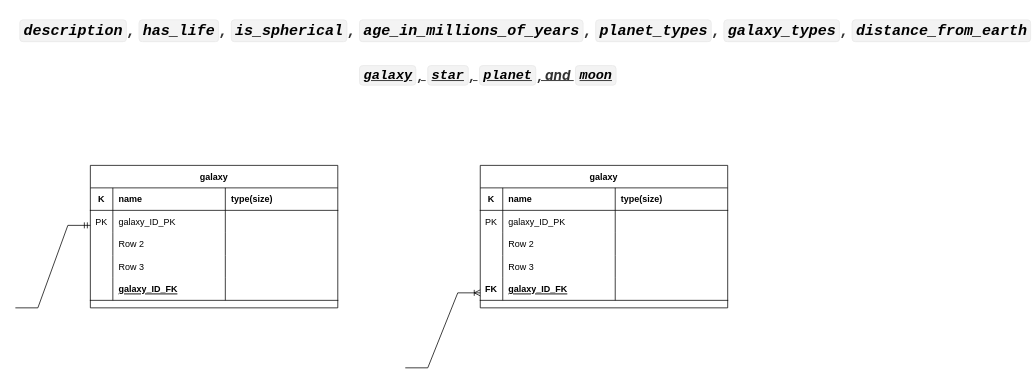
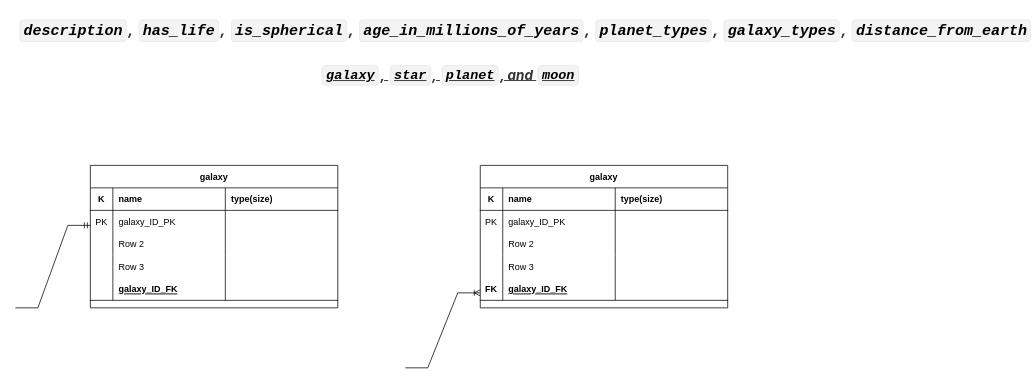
node "galaxy, star, planet, and moon": moved (488, 75) -> (450, 75)
